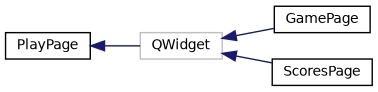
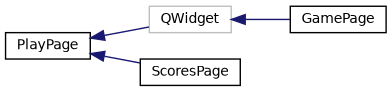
edge "ScoresPage" -> "QWidget": now "ScoresPage" -> "PlayPage"
